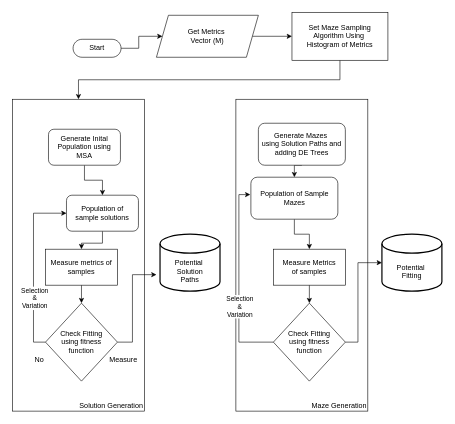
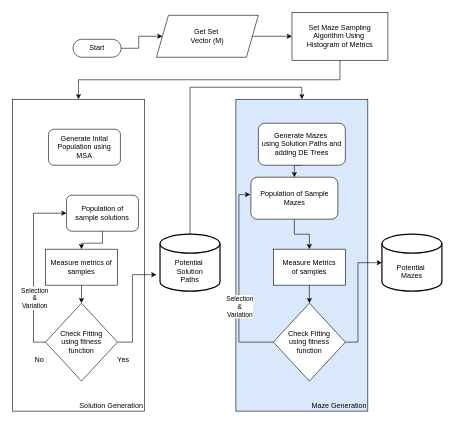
node "Get Metrics Vector (M)": label "Get Metrics Vector (M)" -> "Get Set Vector (M)"
edge "Potential Solution Paths" -> "Maze Generation": added
edge "Generate Inital Population using MSA" -> "Population of sample solutions": removed
node "Potential Fitting": label "Potential Fitting" -> "Potential Mazes"
node "Measure": label "Measure" -> "Yes"
node "Maze Generation": fillcolor #ffffff -> #dae8fc
